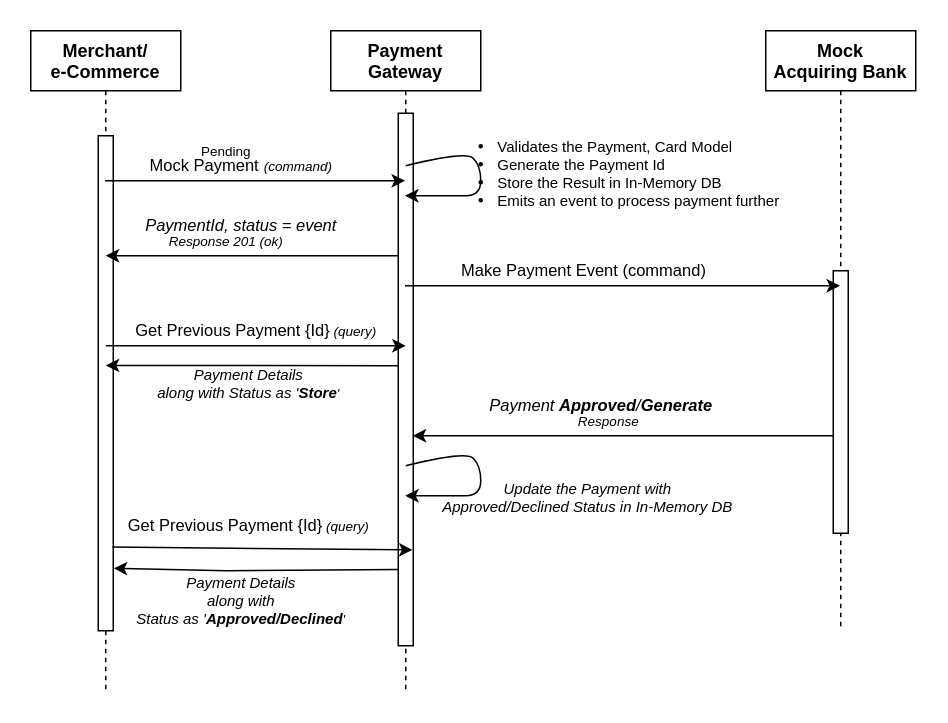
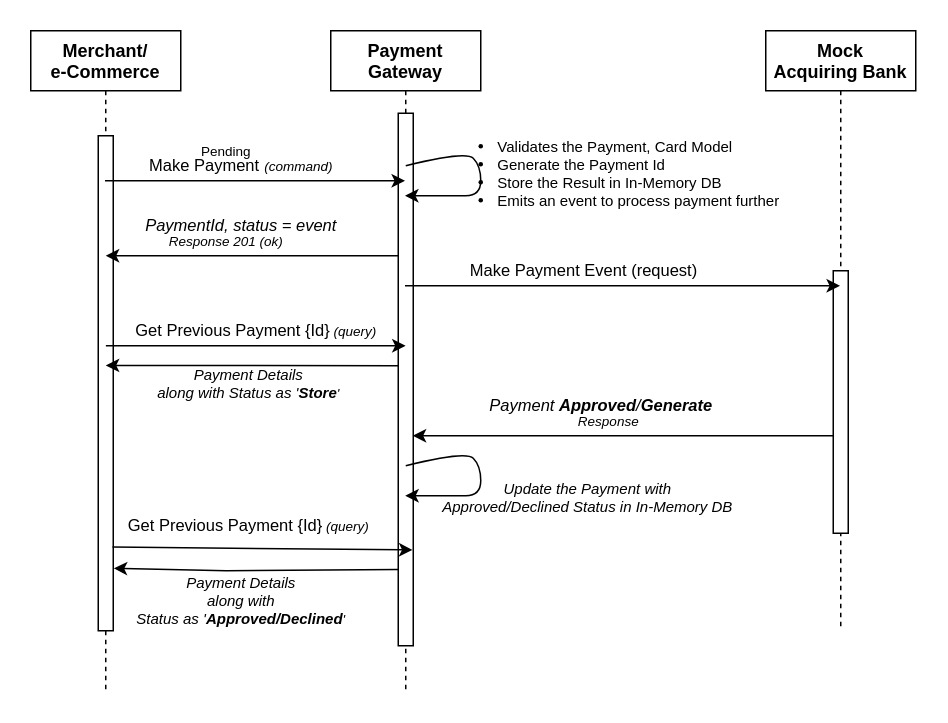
node "Mock Payment (command)": label "Mock Payment (command)" -> "Make Payment (command)"
node "Make Payment Event (command)": label "Make Payment Event (command)" -> "Make Payment Event (request)"
